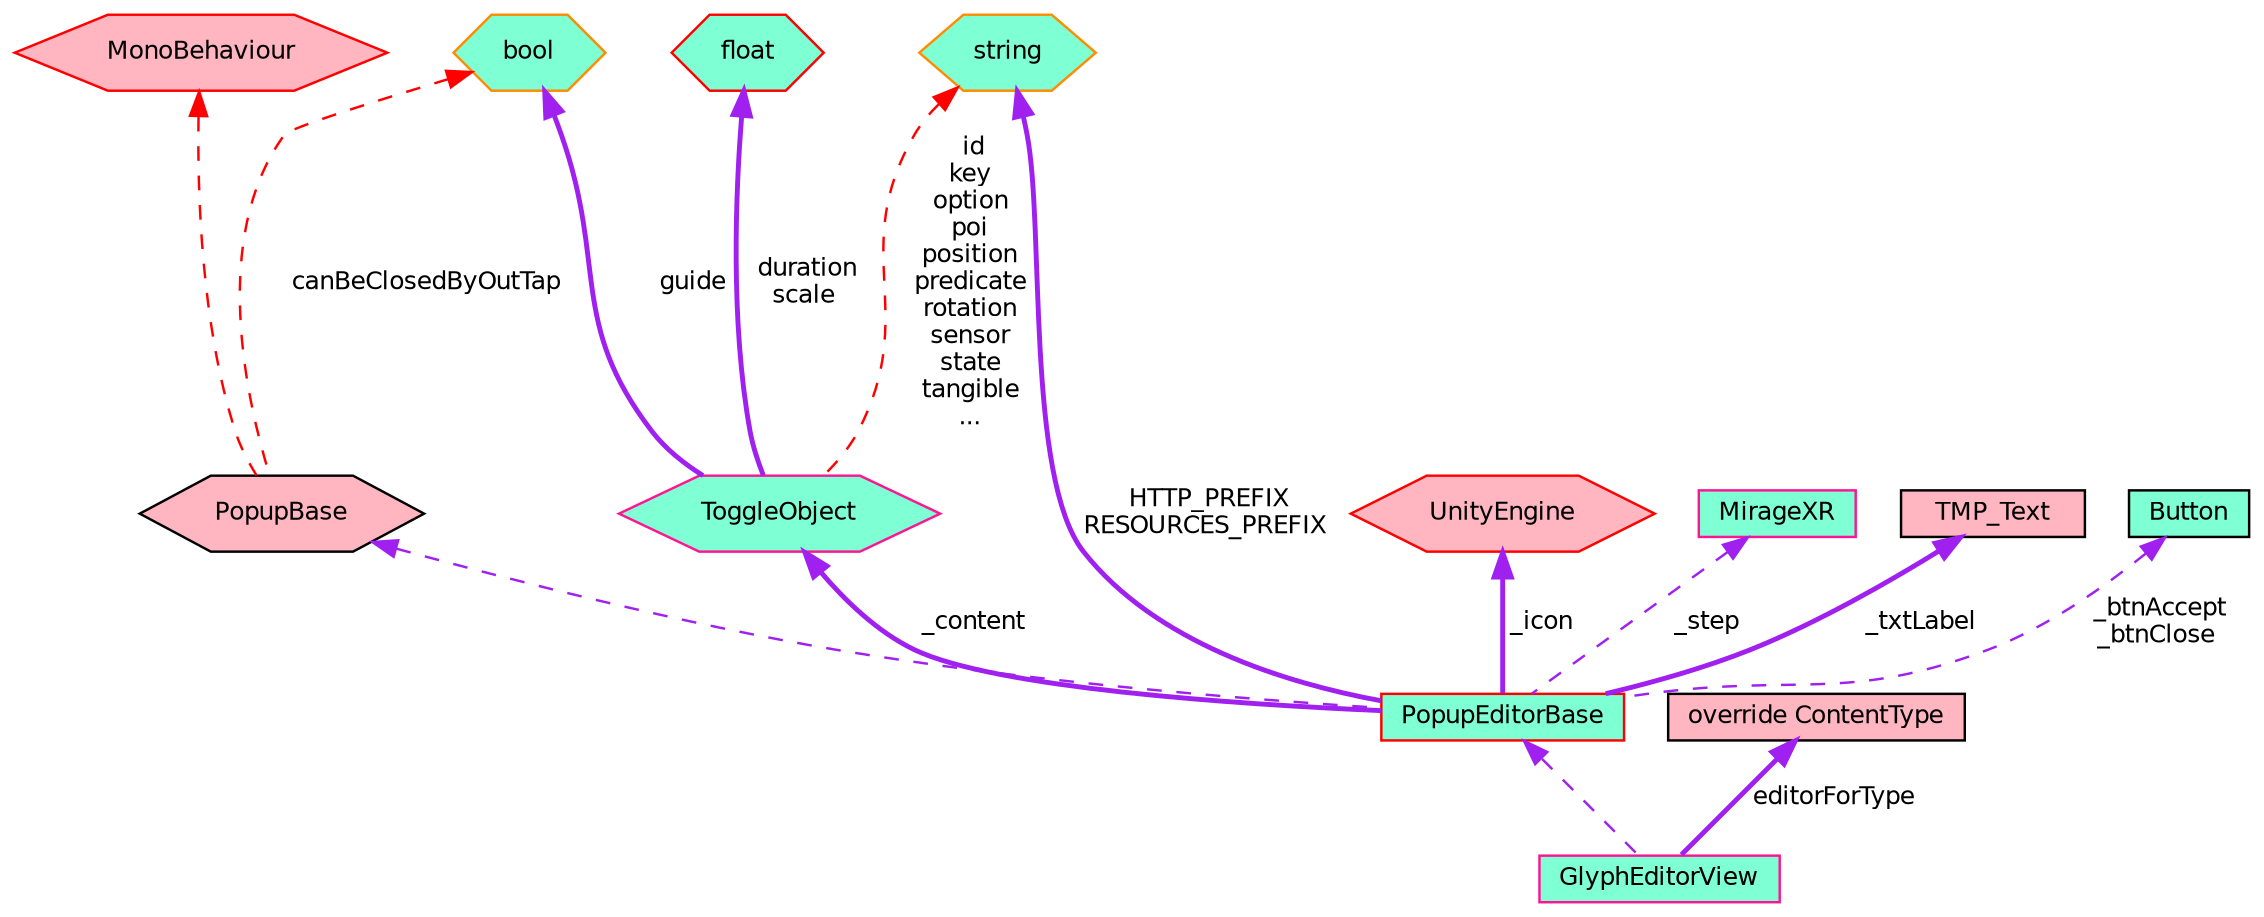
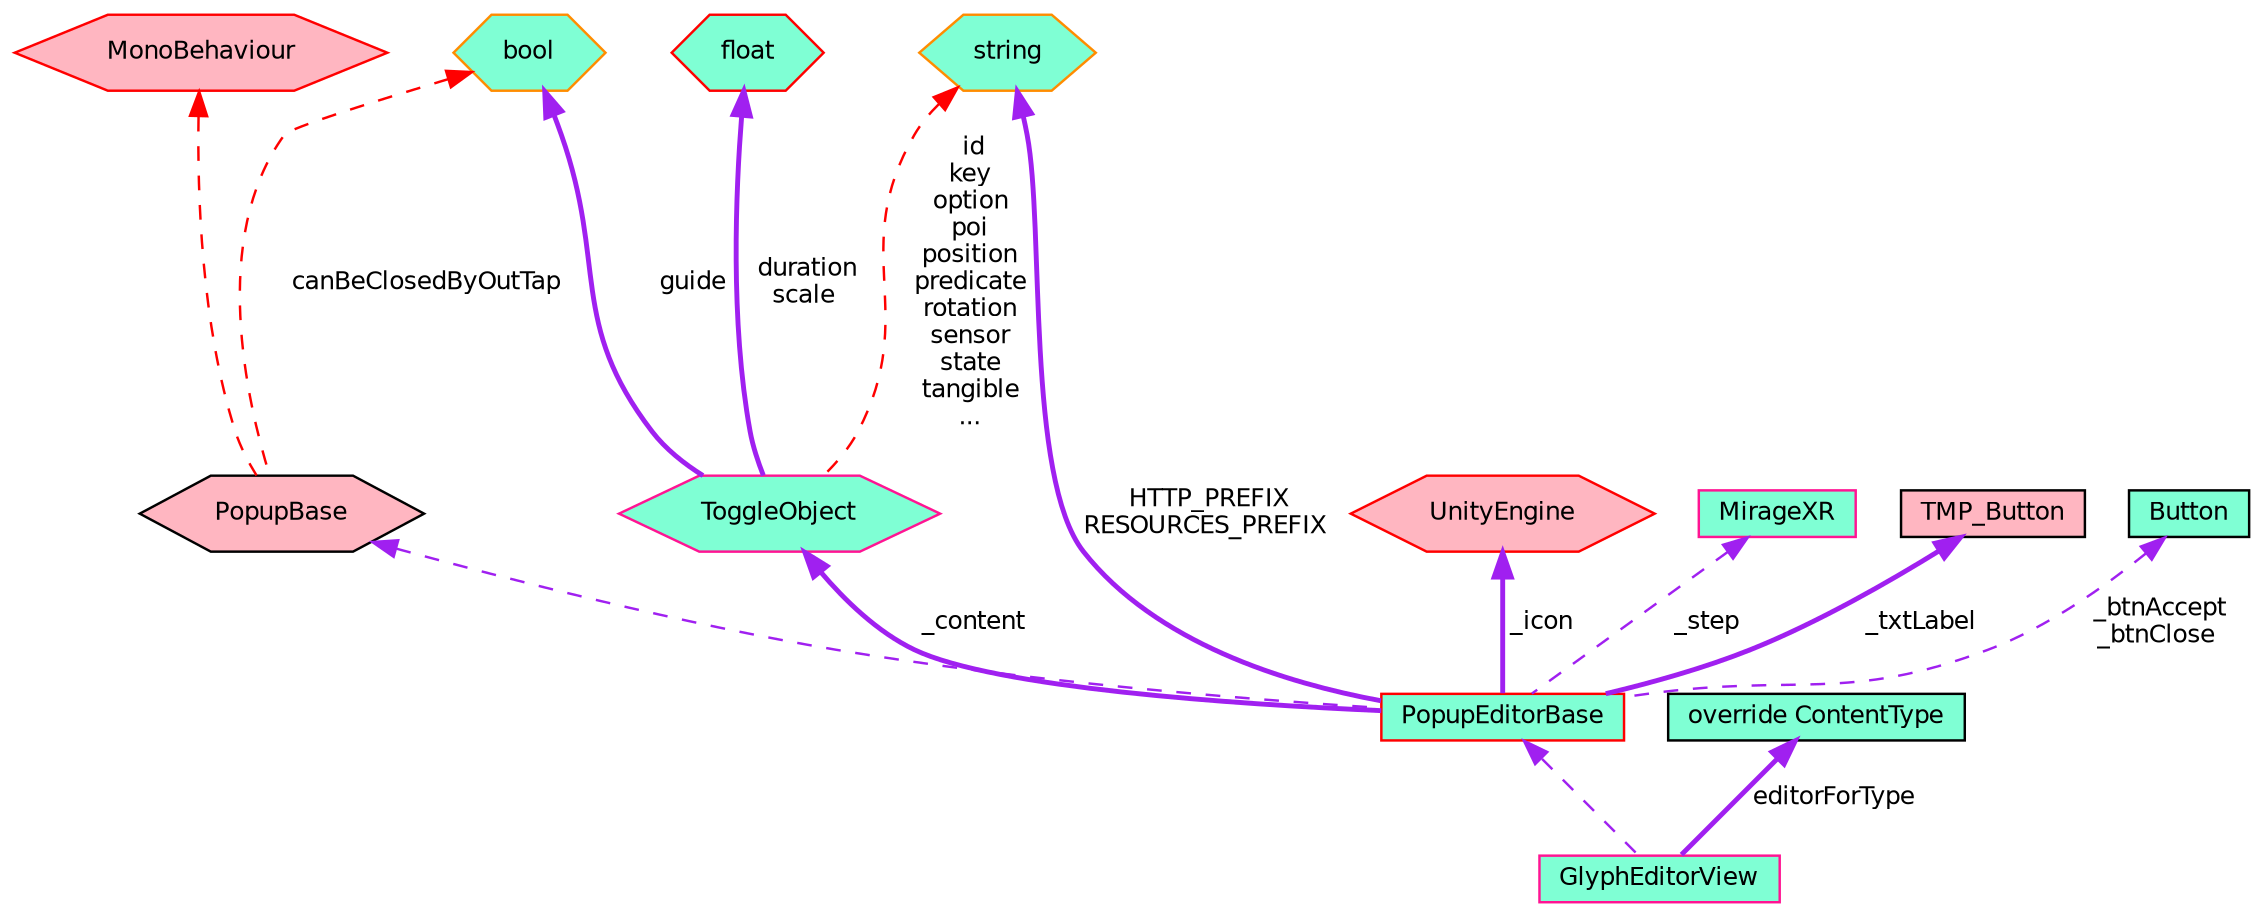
node "TMP_Text": label "TMP_Text" -> "TMP_Button"
node "override ContentType": fillcolor lightpink -> aquamarine
